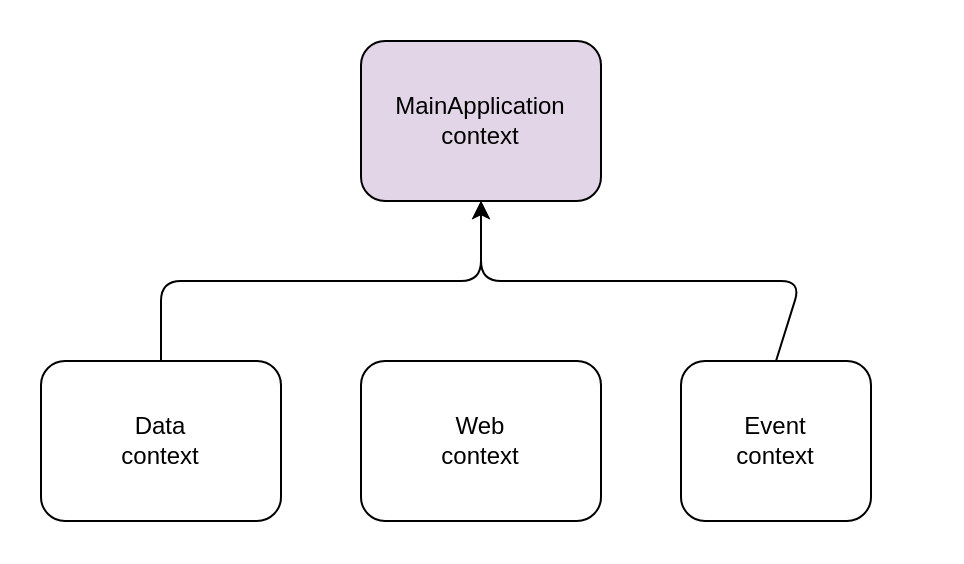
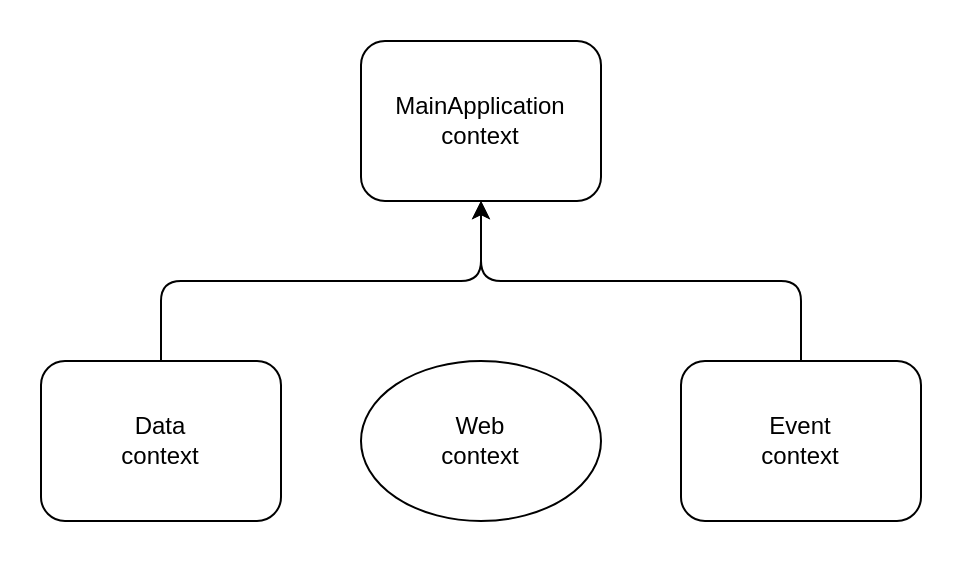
node "MainApplication context": fillcolor #e1d5e7 -> #ffffff
node "Web context": shape rounded rectangle -> ellipse
node "Event context": size 190x160 -> 240x160
